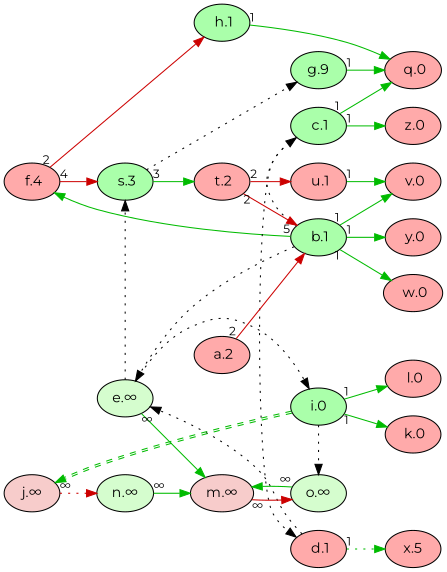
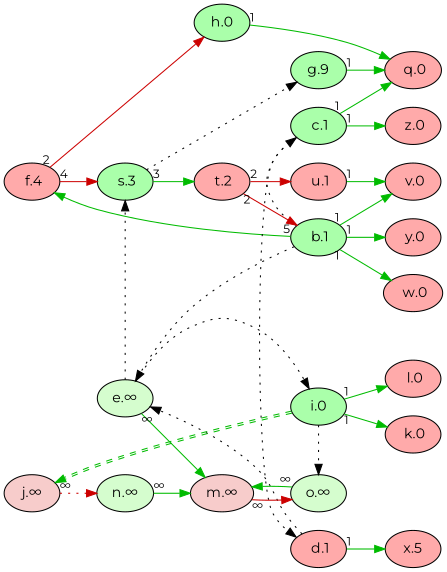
node "h.1": label "h.1" -> "h.0"
node "a.2": removed
edge "d.1" -> "x.5": style dotted -> solid
